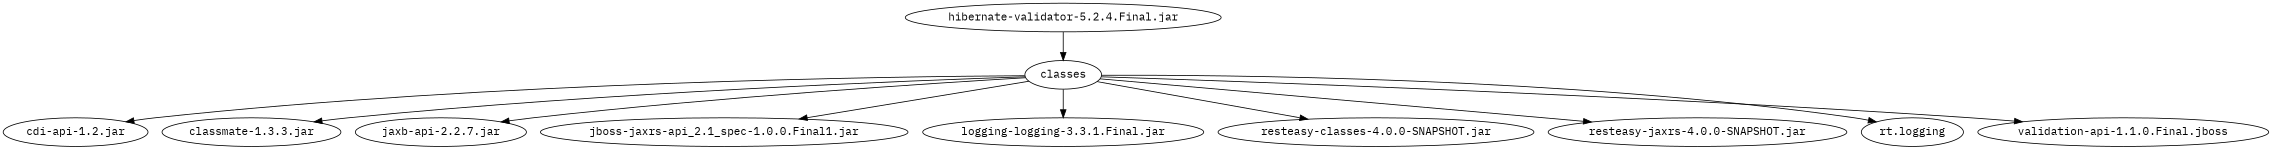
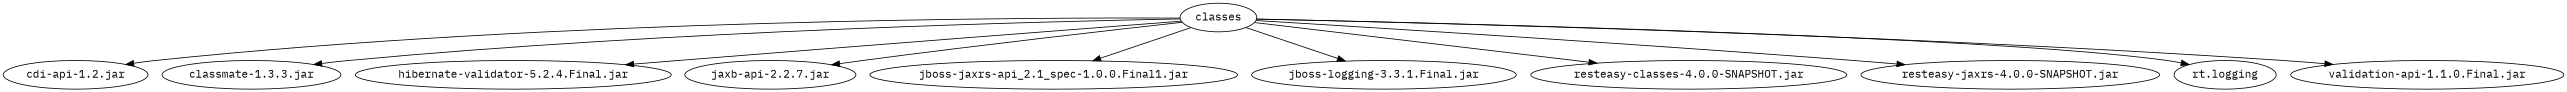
edge "hibernate-validator-5.2.4.Final.jar" -> "classes": reversed
node "logging-logging-3.3.1.Final.jar": label "logging-logging-3.3.1.Final.jar" -> "jboss-logging-3.3.1.Final.jar"
node "validation-api-1.1.0.Final.jboss": label "validation-api-1.1.0.Final.jboss" -> "validation-api-1.1.0.Final.jar"
